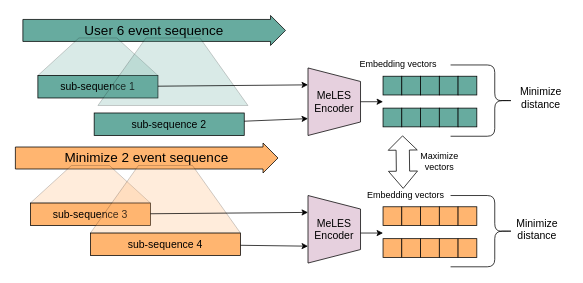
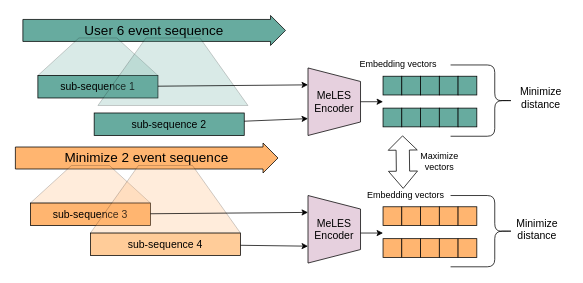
node "sub-sequence 4": fillcolor #ffb570 -> #ffcc99
